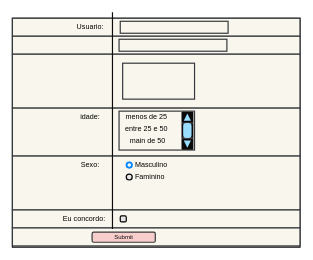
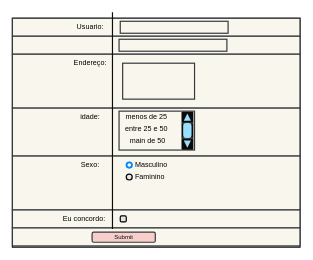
node "Endereço:": added
